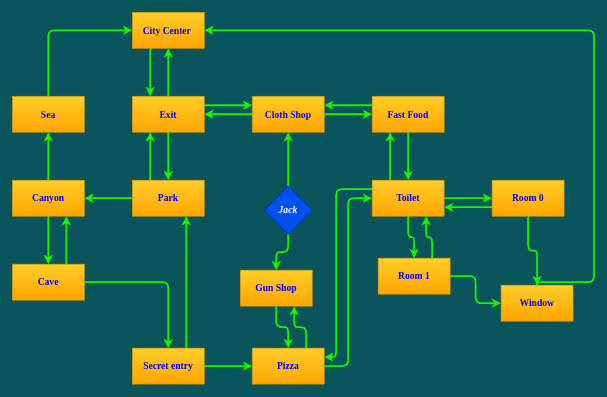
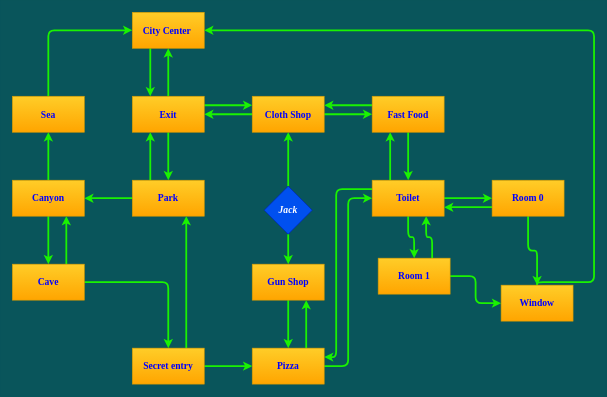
node "Gun Shop": moved (276, 288) -> (288, 282)
